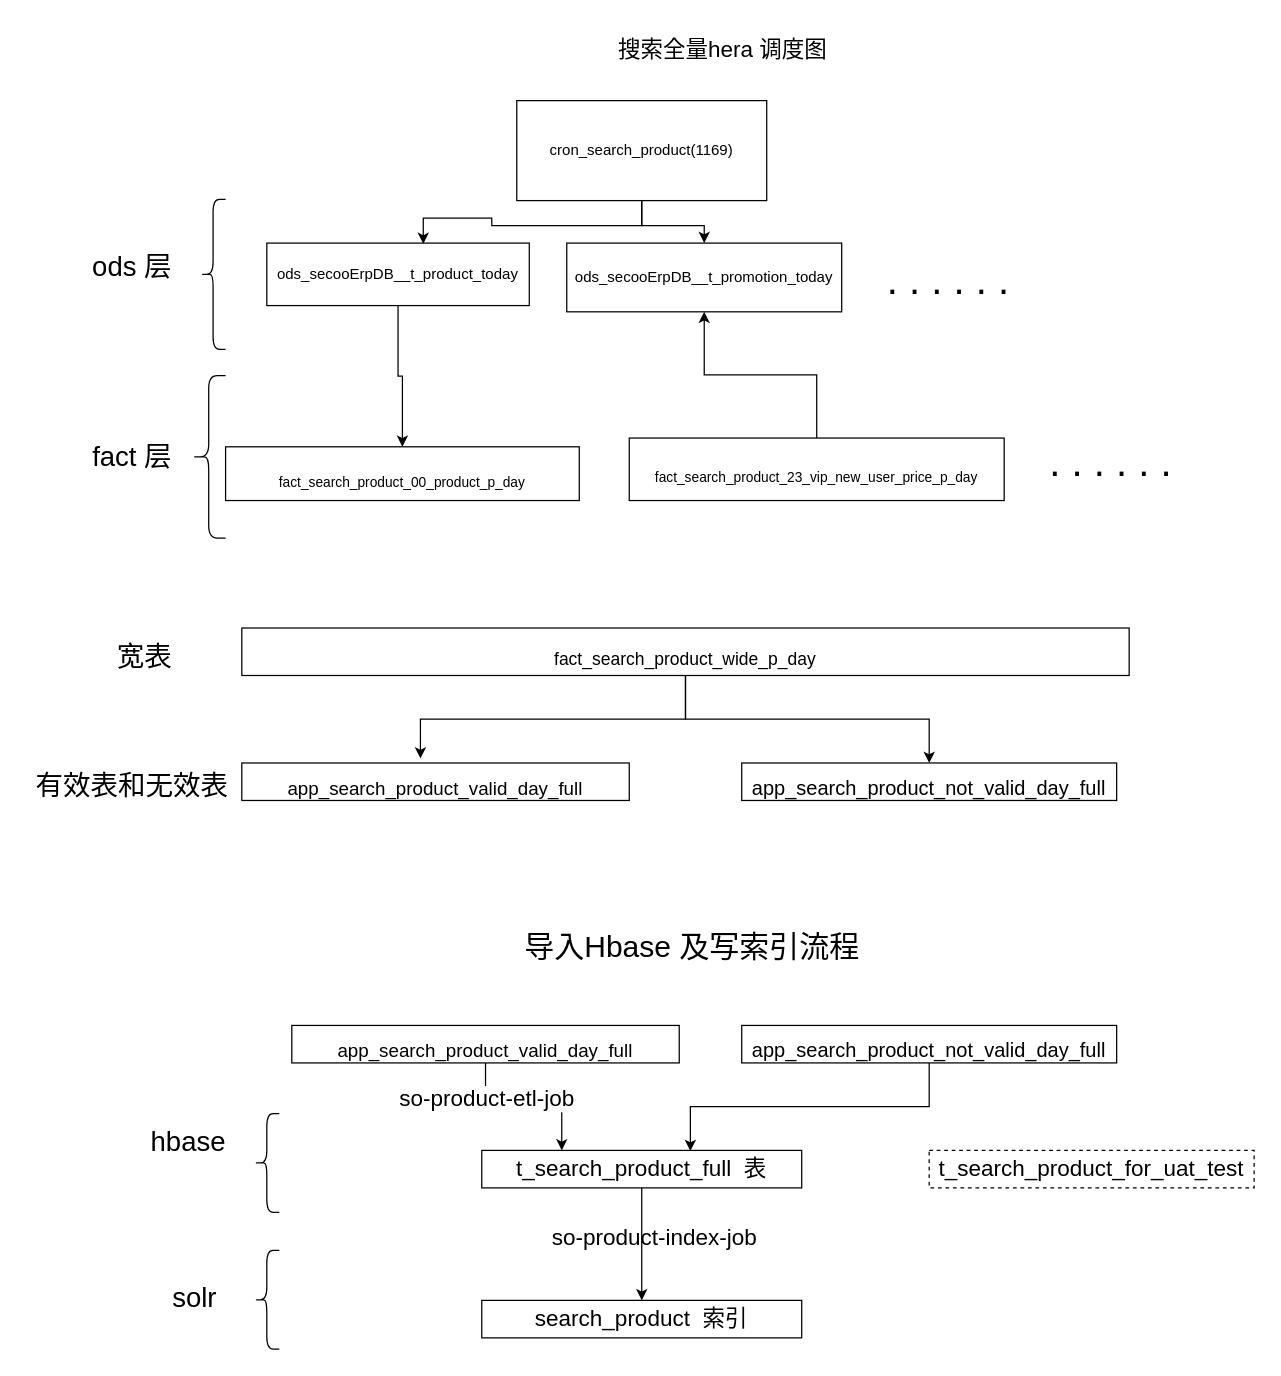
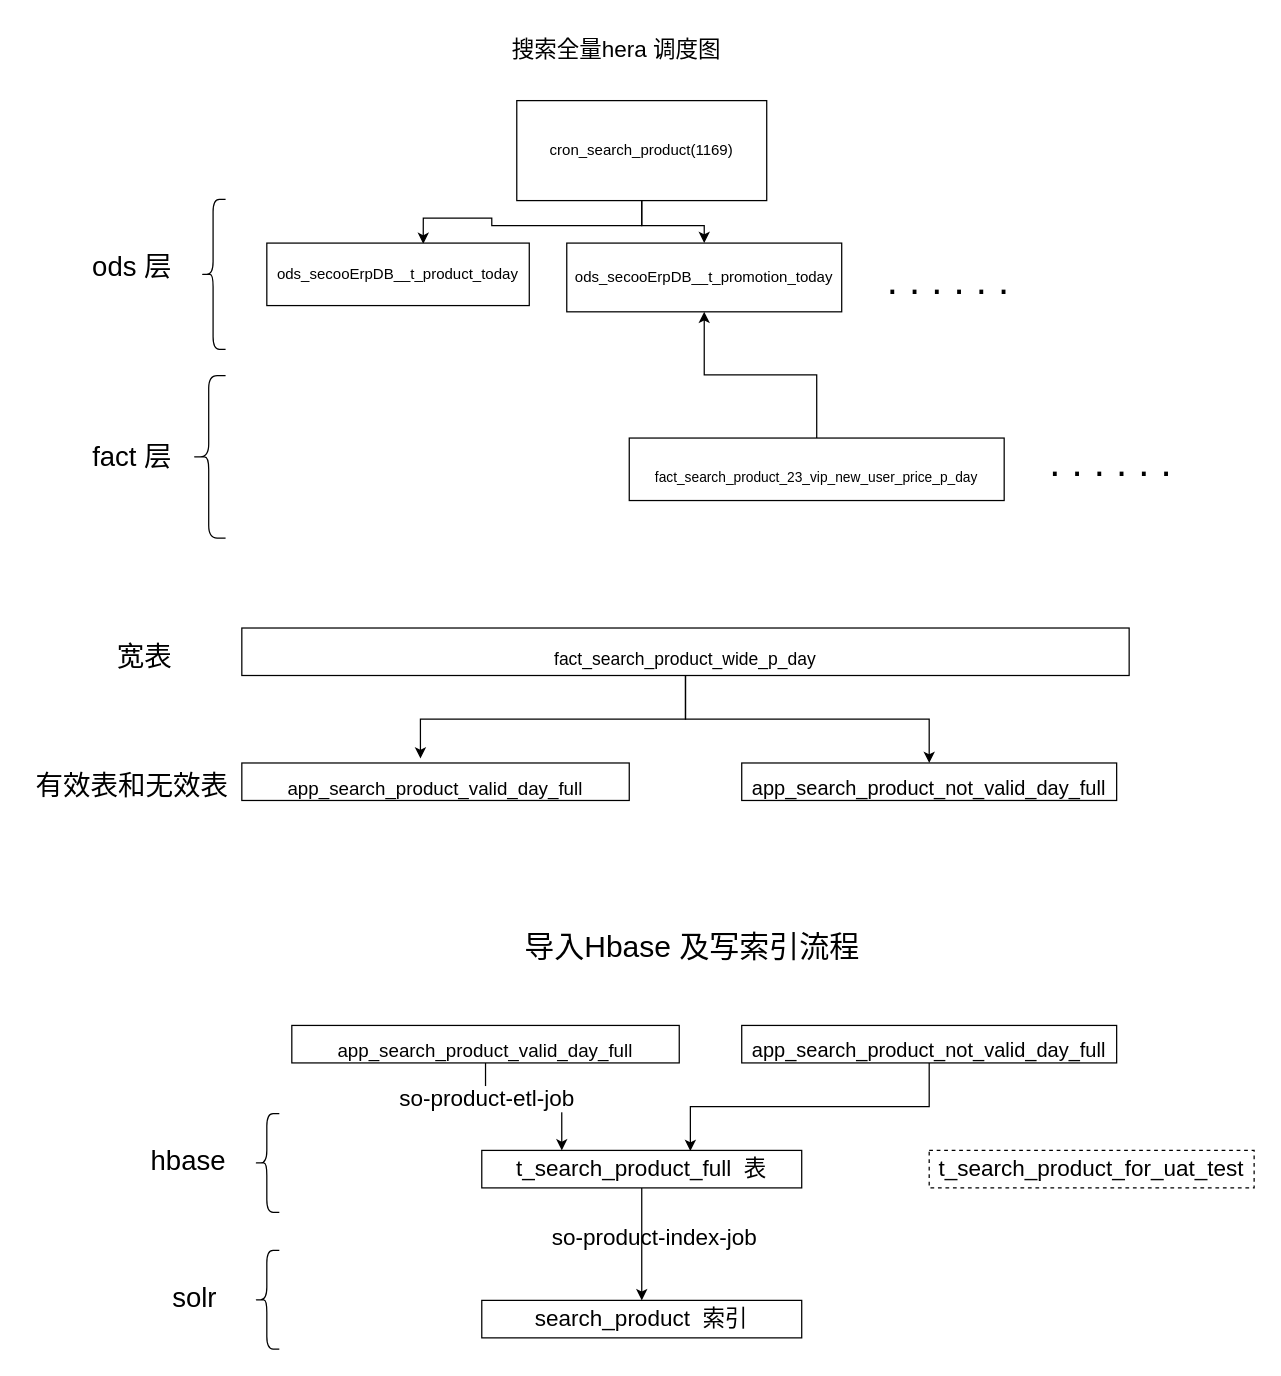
node "搜索全量hera 调度图": moved (723, 51) -> (617, 51)
edge "ods_secooErpDB__t_product_today" -> "fact_search_product_00_product_p_day": removed
node "fact_search_product_00_product_p_day": removed
node "hbase": moved (192, 1138) -> (192, 1157)
